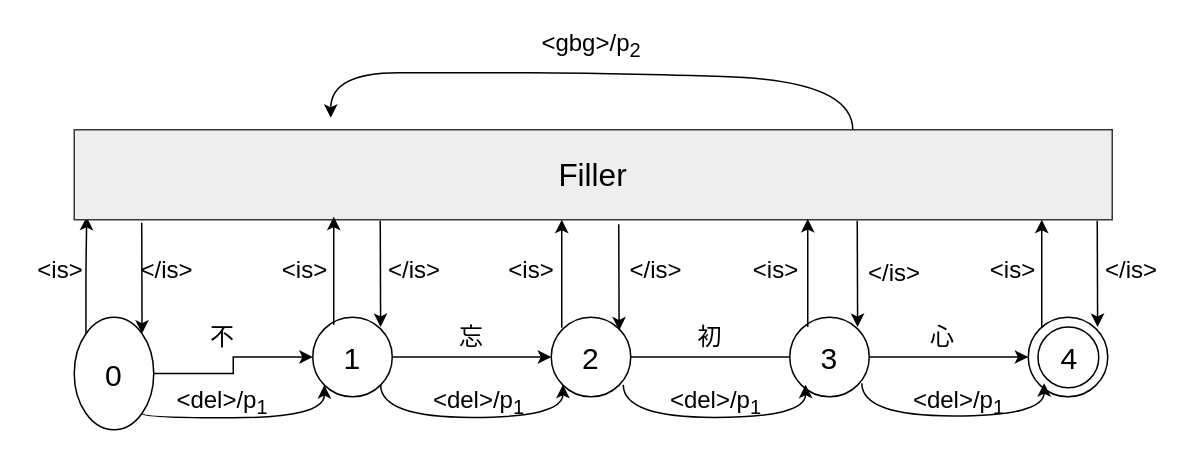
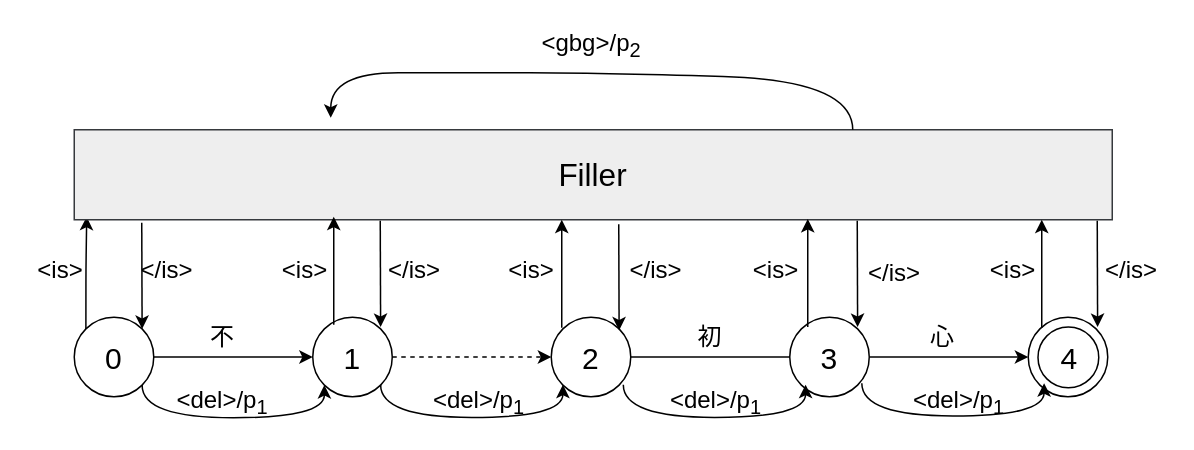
node "忘": removed
edge "1" -> "2": style solid -> dashed
node "0": size 80x113 -> 80x80
